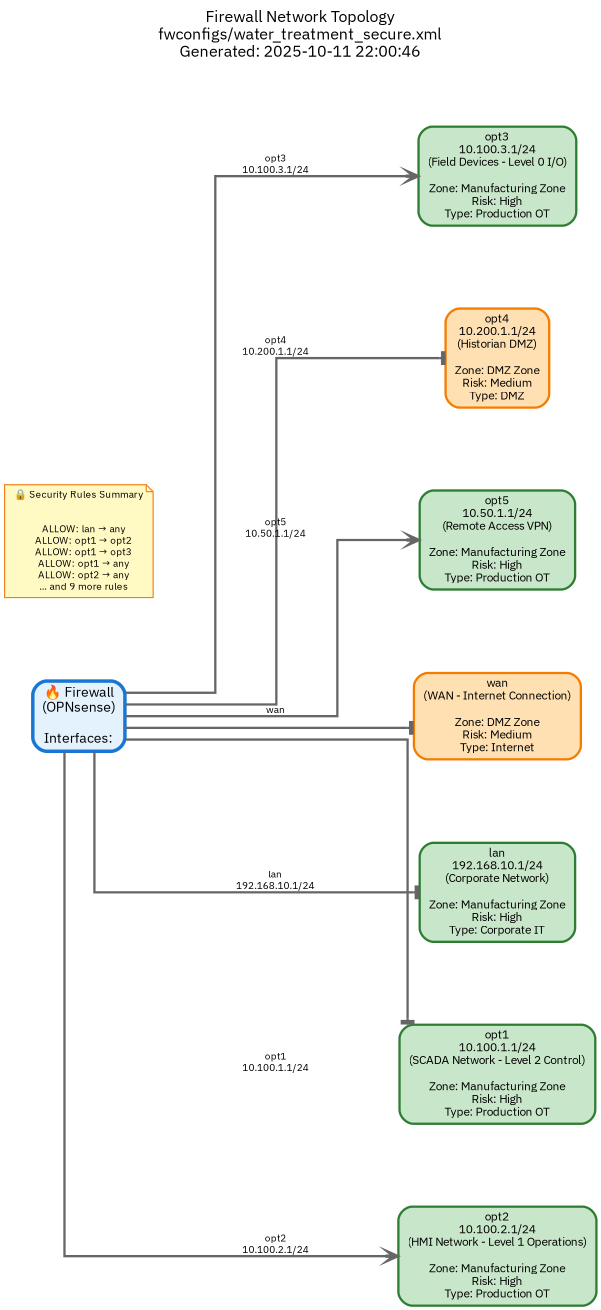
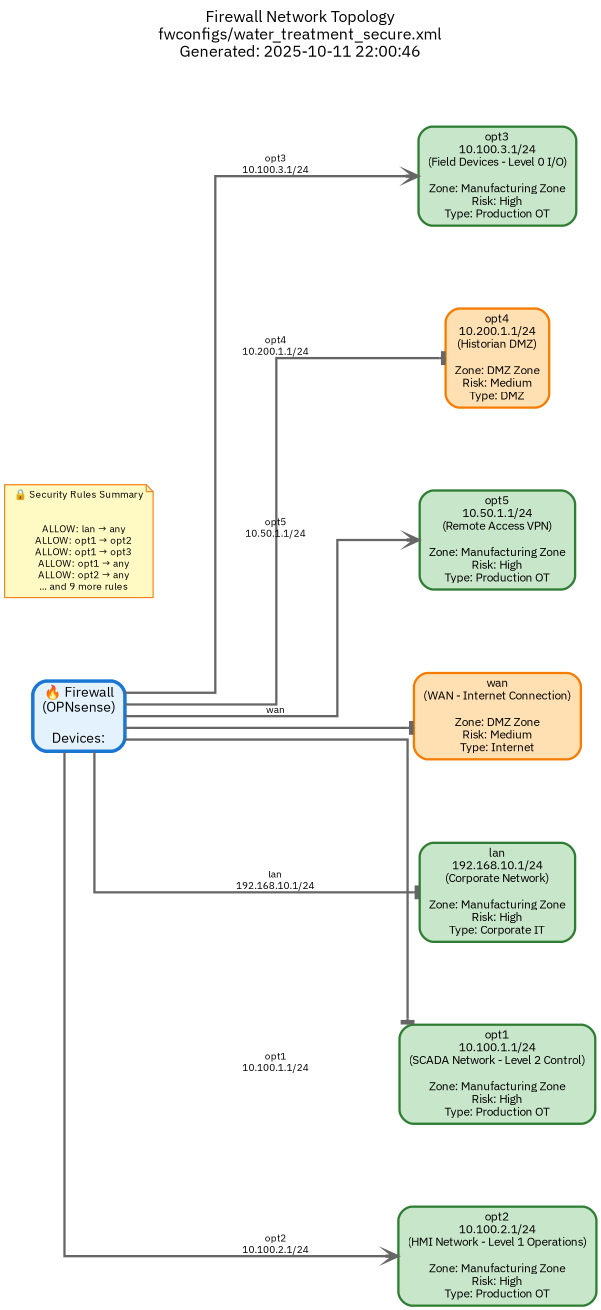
node "🔥 Firewall (OPNsense) Interfaces:": label "🔥 Firewall (OPNsense) Interfaces:" -> "🔥 Firewall (OPNsense) Devices:"
